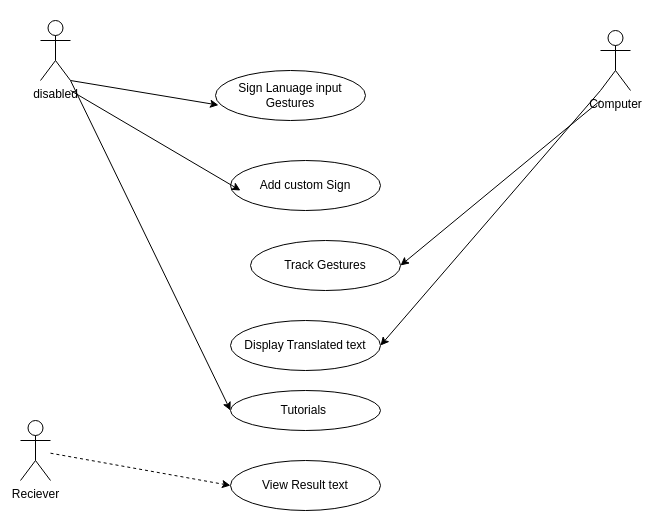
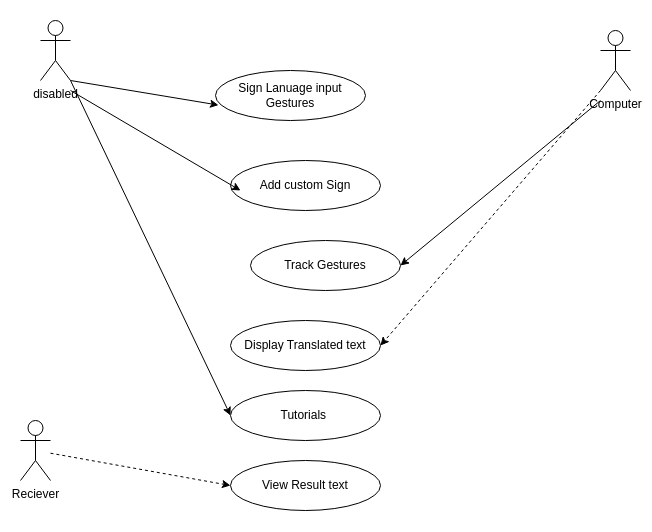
edge "Computer" -> "Display Translated text": style solid -> dashed
node "Tutorials": size 150x40 -> 150x50
